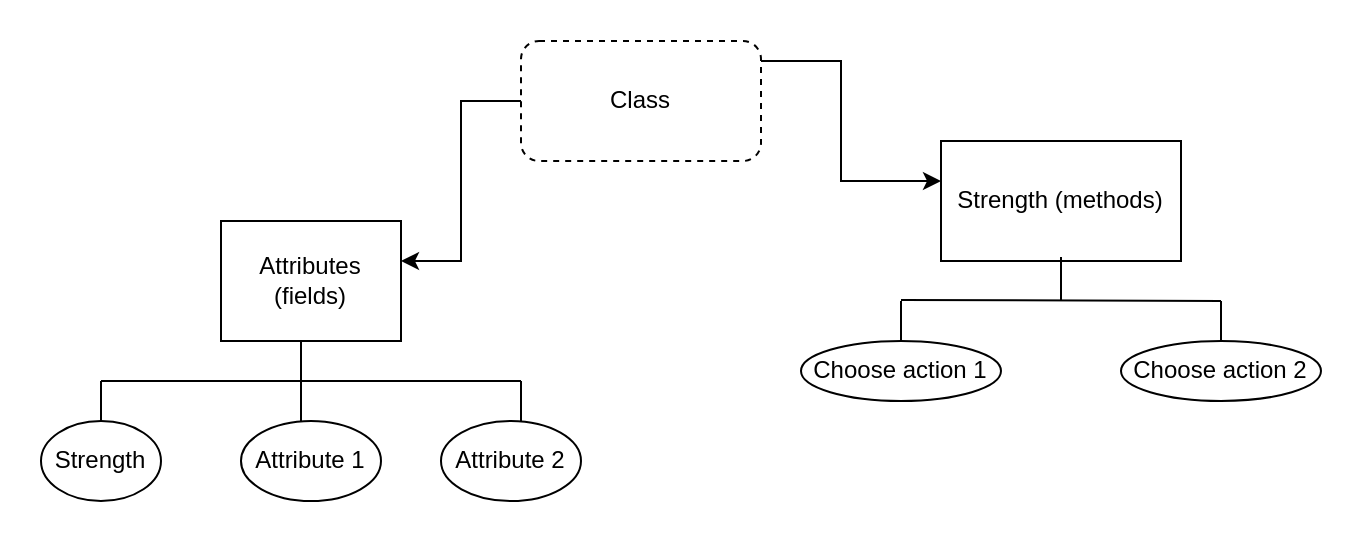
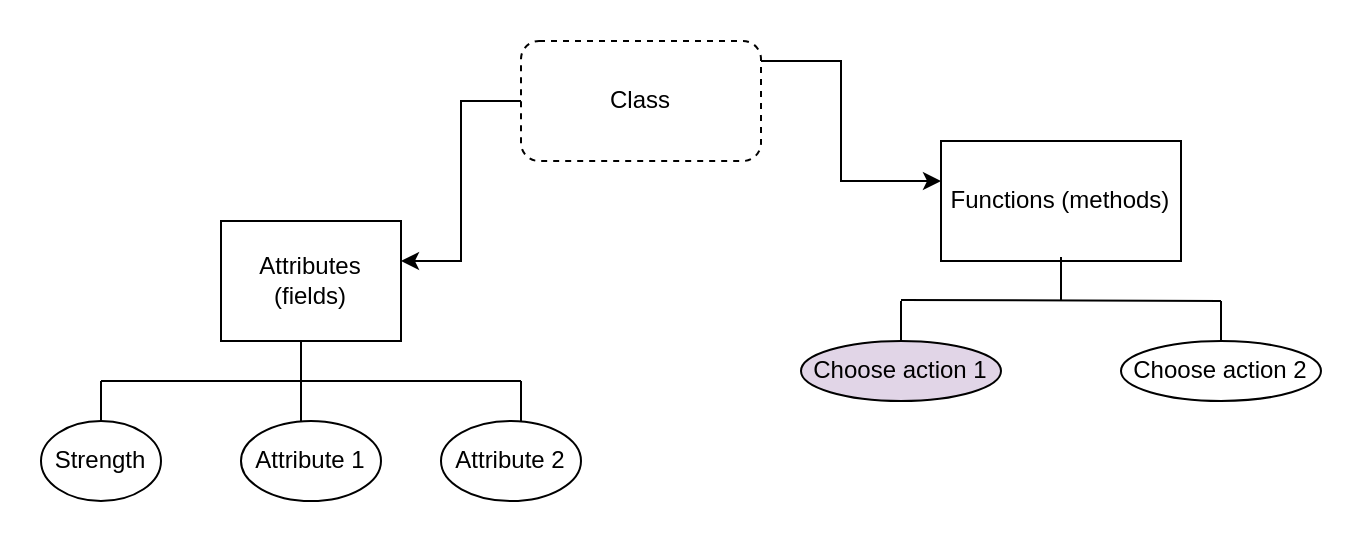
node "Strength (methods)": label "Strength (methods)" -> "Functions (methods)"
node "Choose action 1": fillcolor #ffffff -> #e1d5e7
